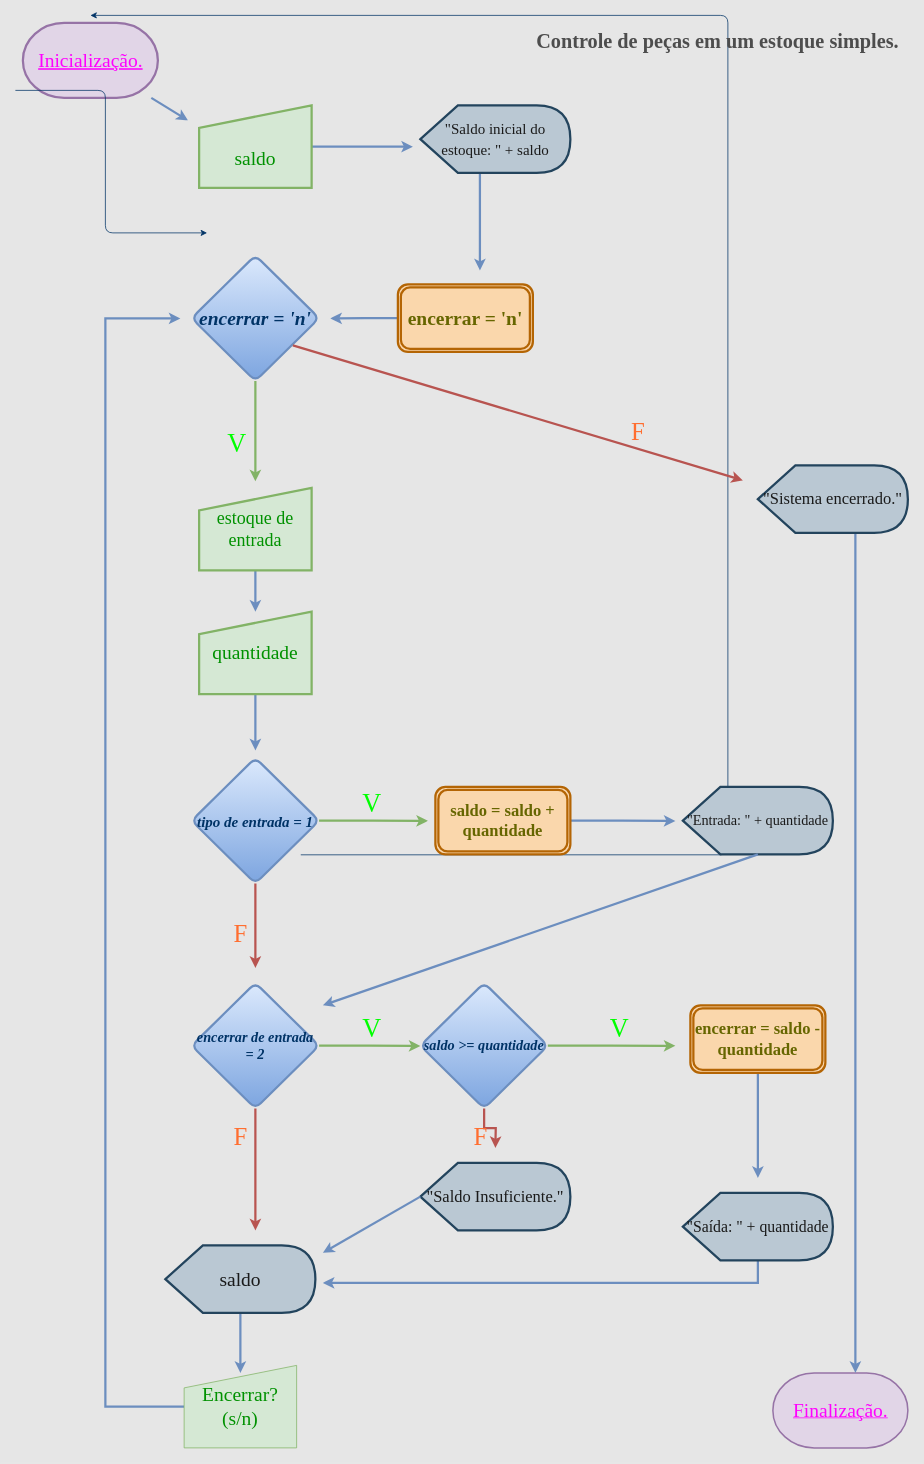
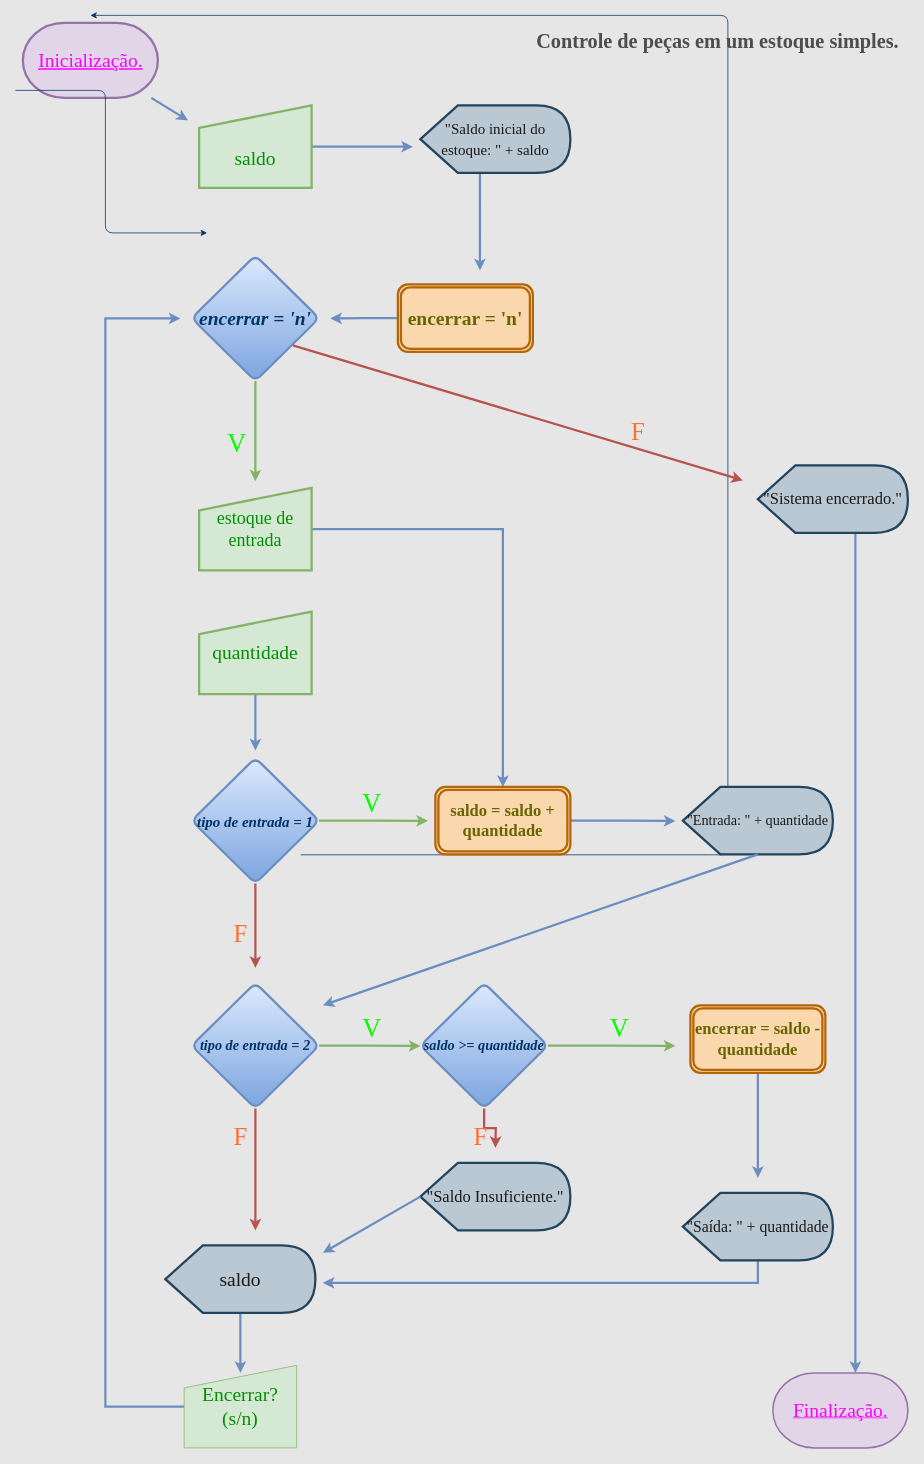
edge "estoque de entrada" -> "quantidade": now "estoque de entrada" -> "saldo = saldo + quantidade"
node "encerrar de entrada = 2": label "encerrar de entrada = 2" -> "tipo de entrada = 2"
